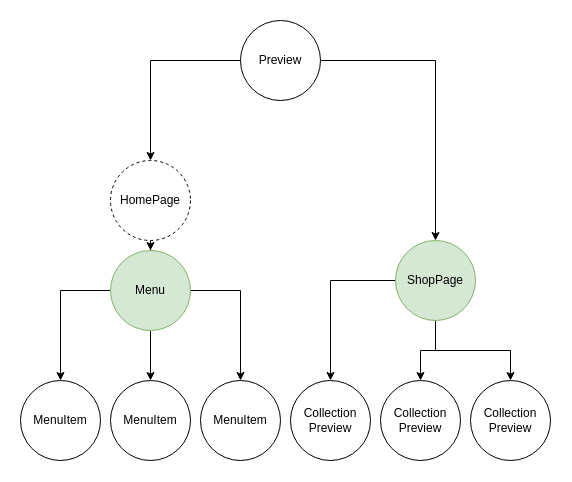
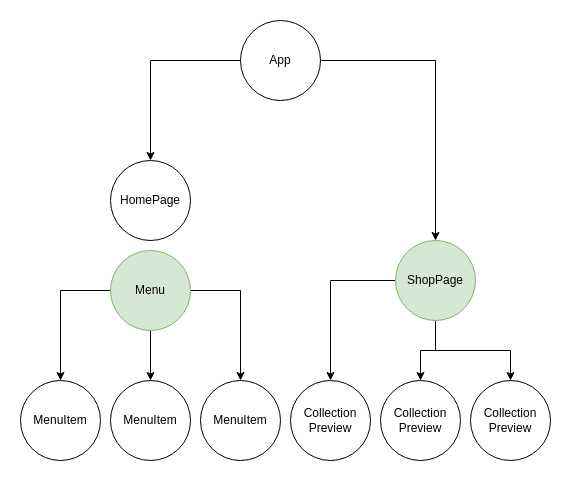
node "Preview": label "Preview" -> "App"
node "HomePage": style dashed -> solid
edge "HomePage" -> "Menu": removed
